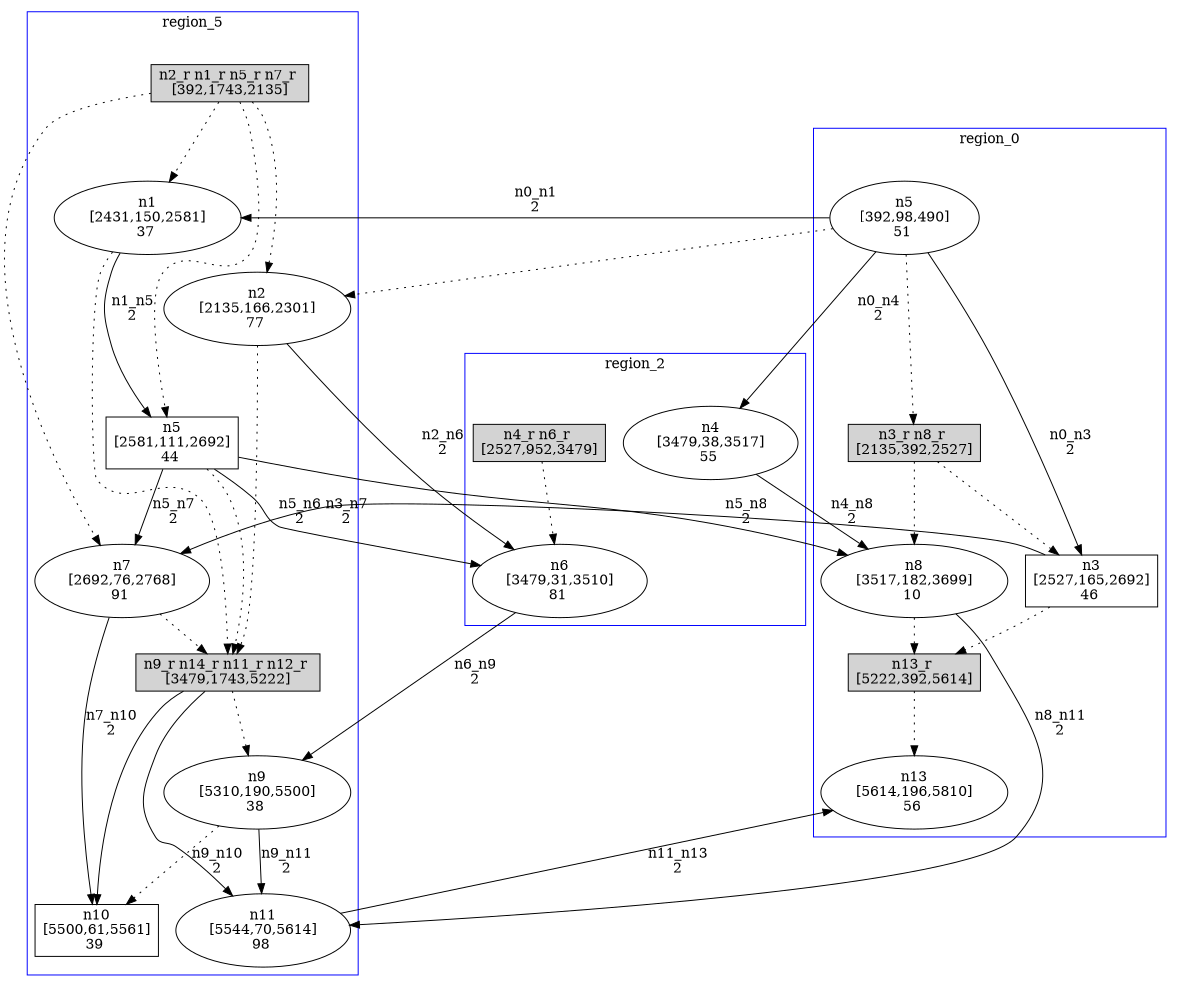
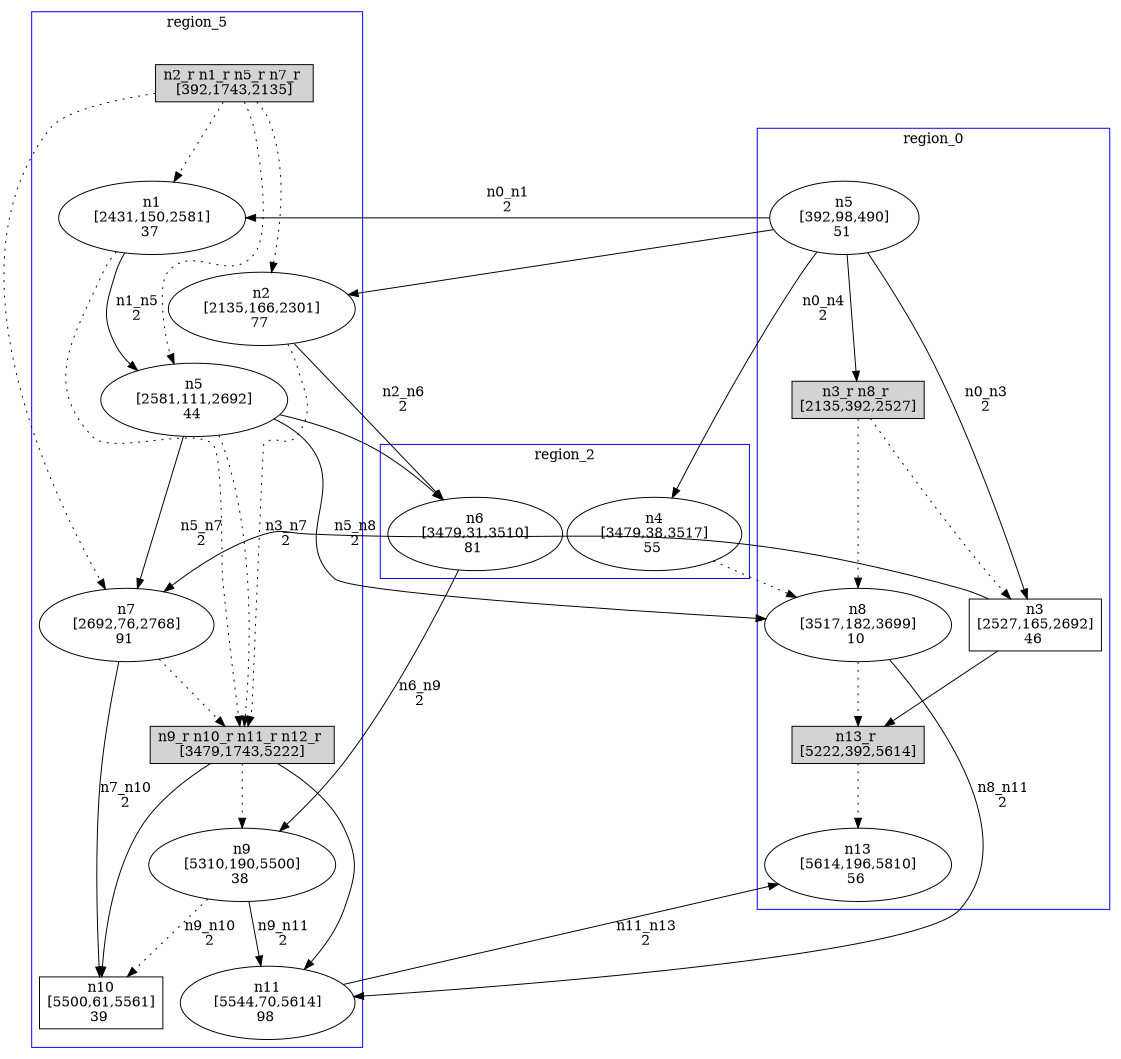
edge "n5 [392,98,490] 51" -> "n2 [2135,166,2301] 77": style dotted -> solid
edge "n5 [392,98,490] 51" -> "n3_r n8_r [2135,392,2527]": style dotted -> solid
node "n5 [2581,111,2692] 44": shape box -> ellipse
node "n4_r n6_r [2527,952,3479]": removed
edge "n4 [3479,38,3517] 55" -> "n8 [3517,182,3699] 10": style solid -> dotted
edge "n3 [2527,165,2692] 46" -> "n13_r [5222,392,5614]": style dotted -> solid
node "n9_r n14_r n11_r n12_r [3479,1743,5222]": label "n9_r n14_r n11_r n12_r [3479,1743,5222]" -> "n9_r n10_r n11_r n12_r [3479,1743,5222]"
